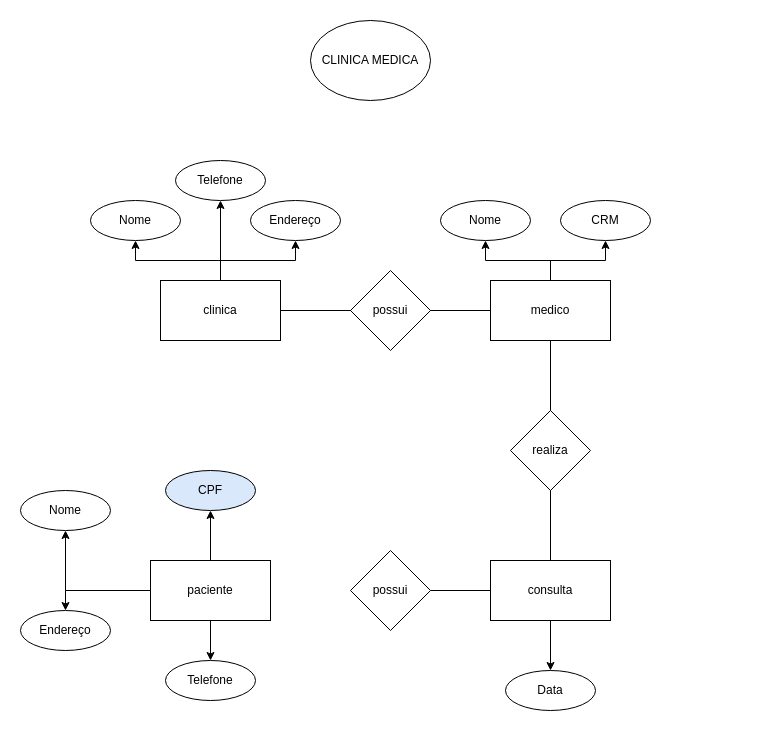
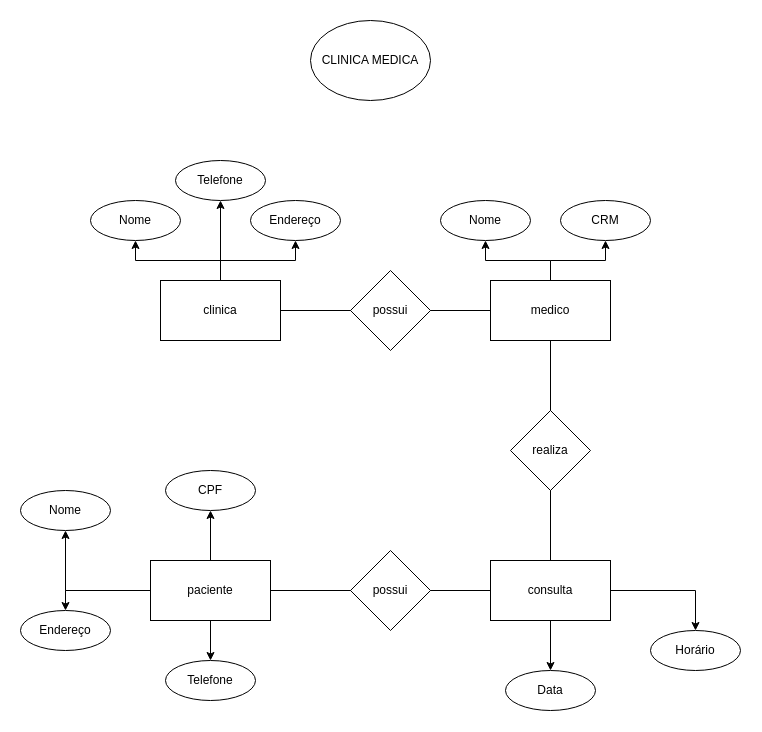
node "CPF": fillcolor #dae8fc -> #ffffff
edge "paciente" -- "consulta": added
edge "consulta" -> "Horário": added
node "Horário": added
